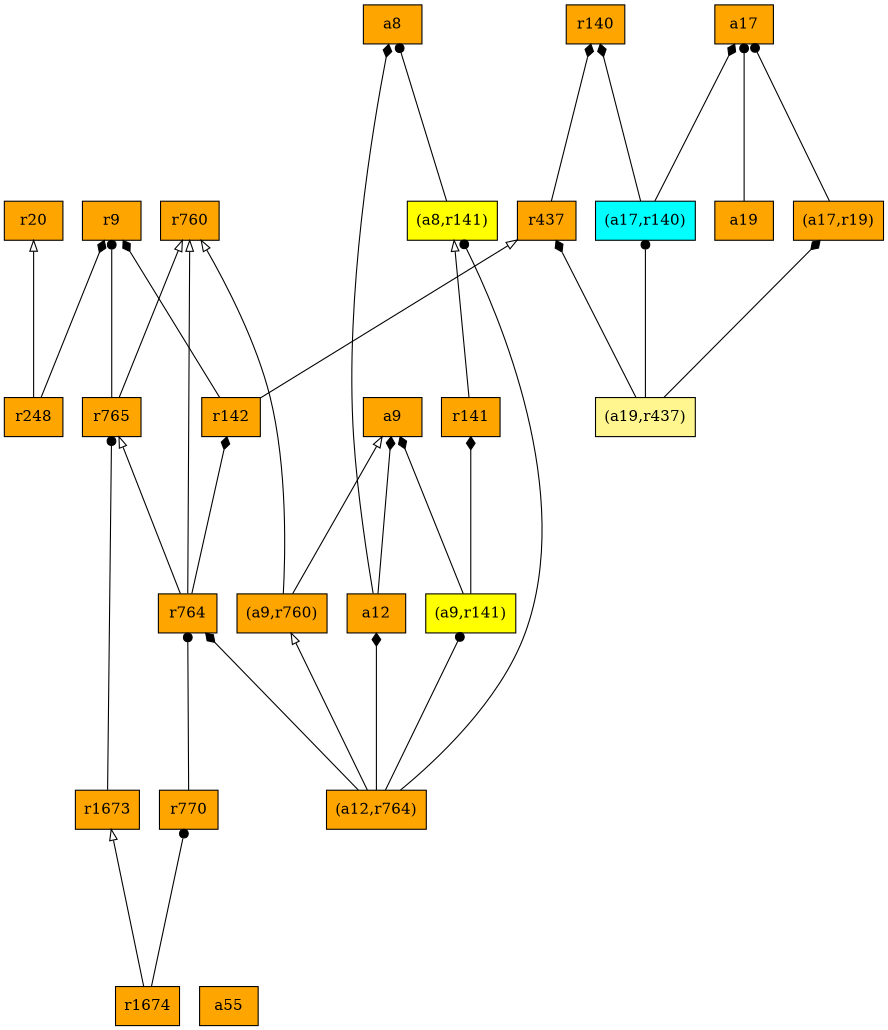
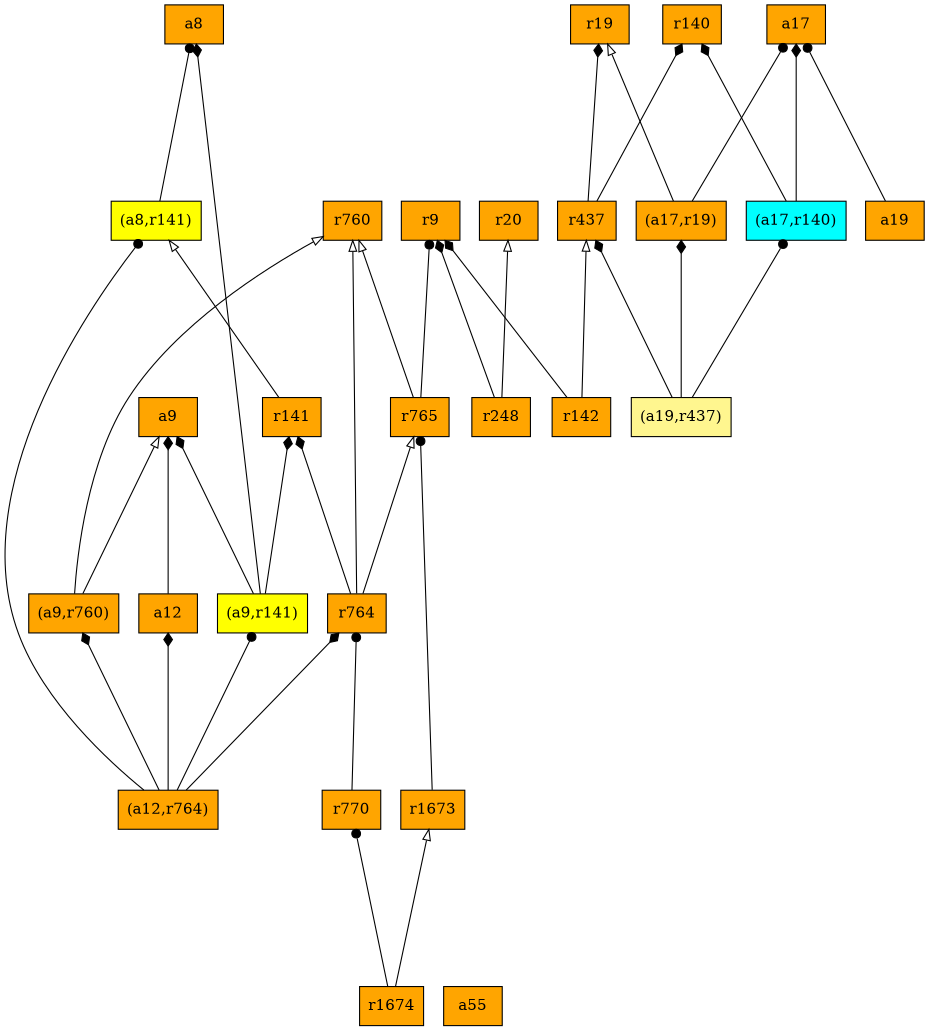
node "r19": added
edge "a12" -> "a8": now "(a9,r141)" -> "a8"
edge "r764" -> "r142": now "r764" -> "r141"
edge "(a12,r764)" -> "(a9,r760)": arrowhead onormal -> diamond
